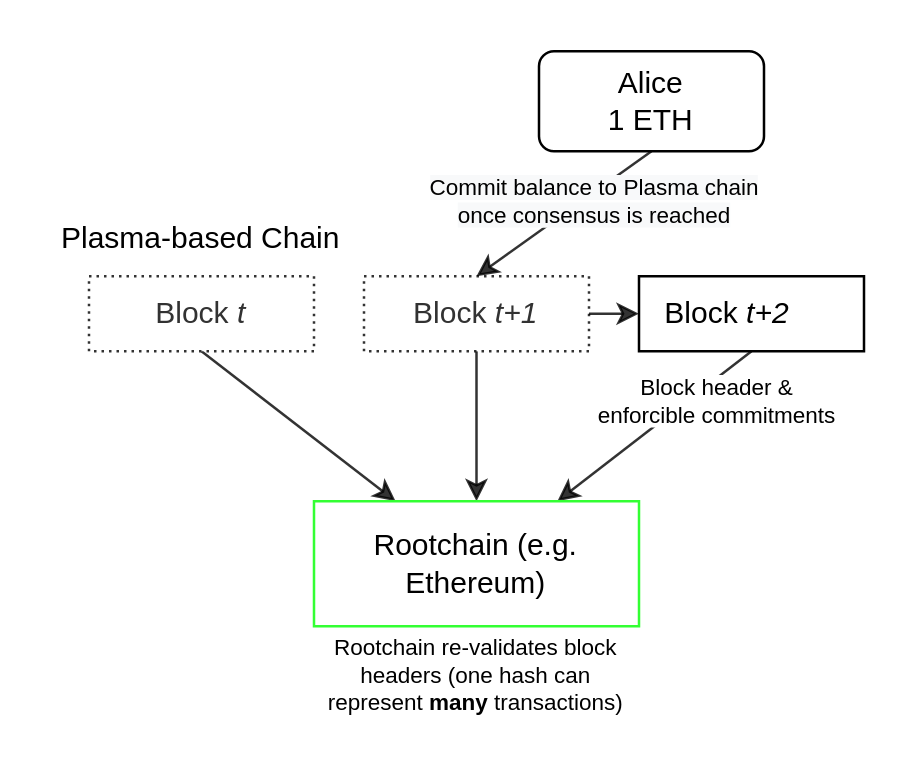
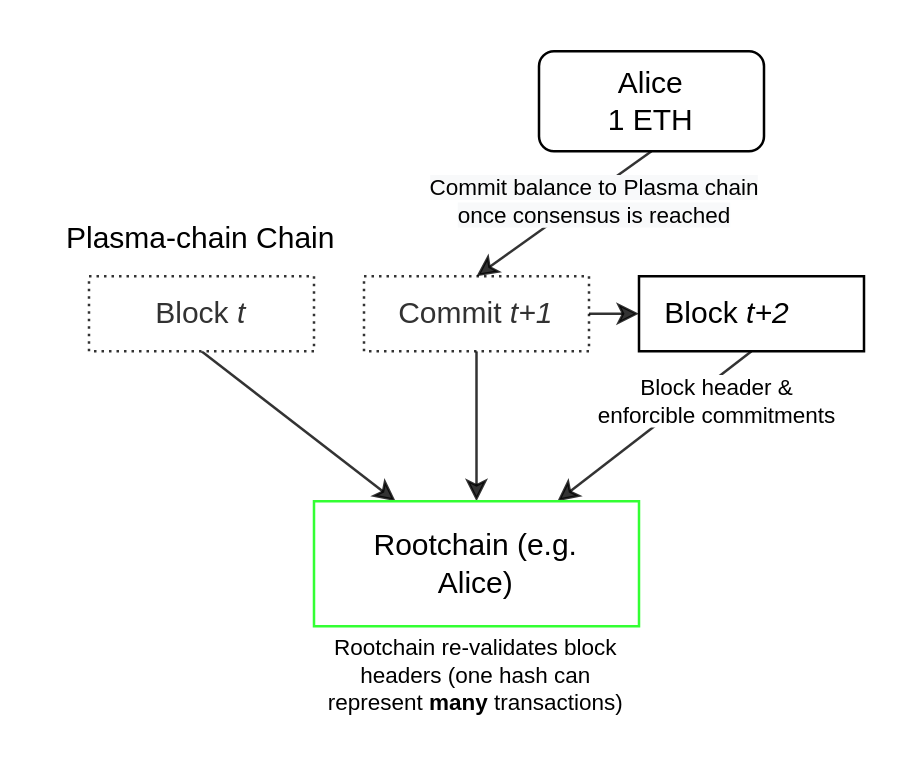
node "Plasma-based Chain": label "Plasma-based Chain" -> "Plasma-chain Chain"
node "Block t+1": label "Block t+1" -> "Commit t+1"
node "Rootchain (e.g. Ethereum)": label "Rootchain (e.g. Ethereum)" -> "Rootchain (e.g. Alice)"
